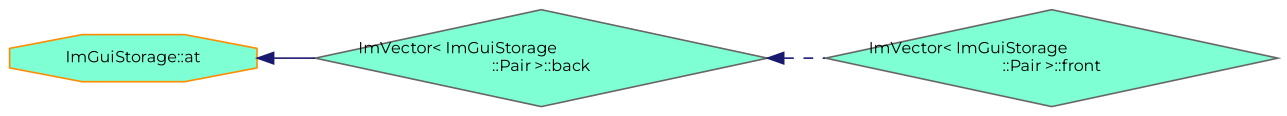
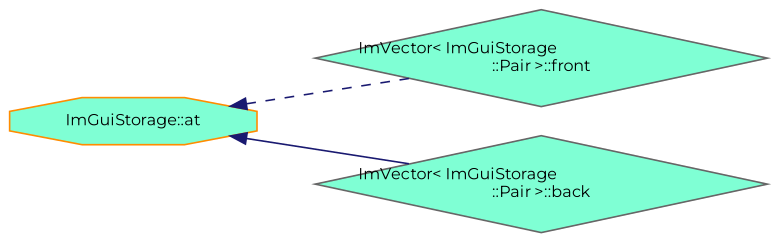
edge "ImVector< ImGuiStorage ::Pair >::front" -> "ImVector< ImGuiStorage ::Pair >::back": now "ImVector< ImGuiStorage ::Pair >::front" -> "ImGuiStorage::at"
